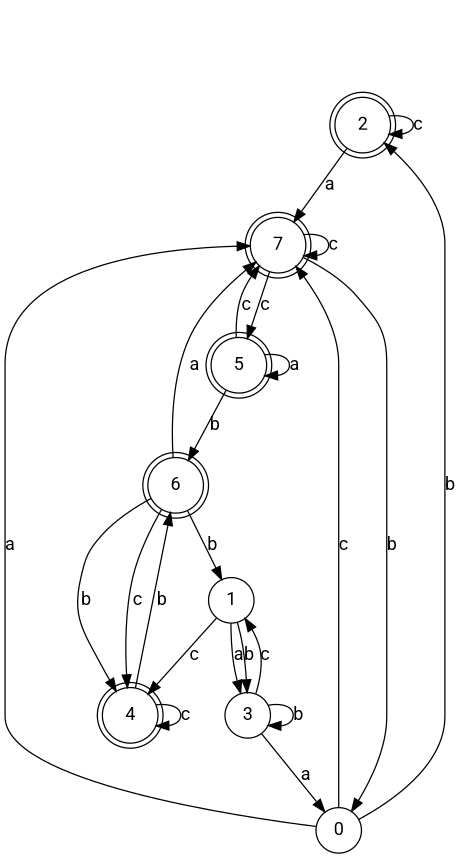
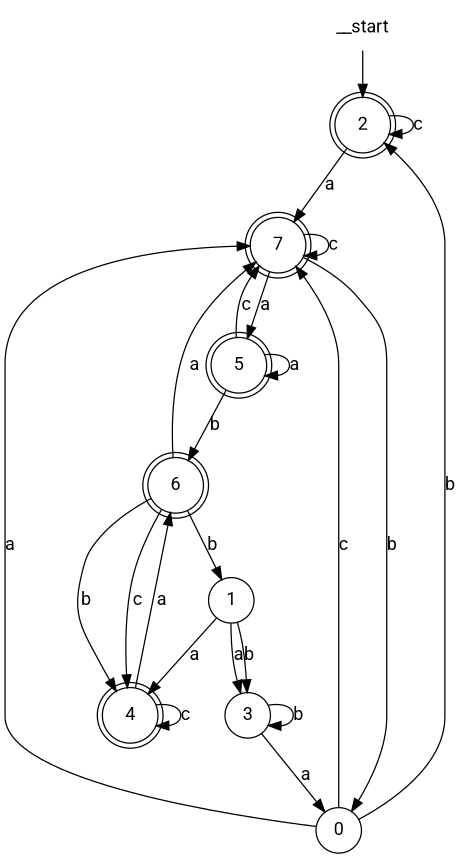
node "__start": added
edge "7" -> "5": label "c" -> "a"
edge "4" -> "6": label "b" -> "a"
edge "1" -> "4": label "c" -> "a"
edge "3" -> "1": removed, label "c"
